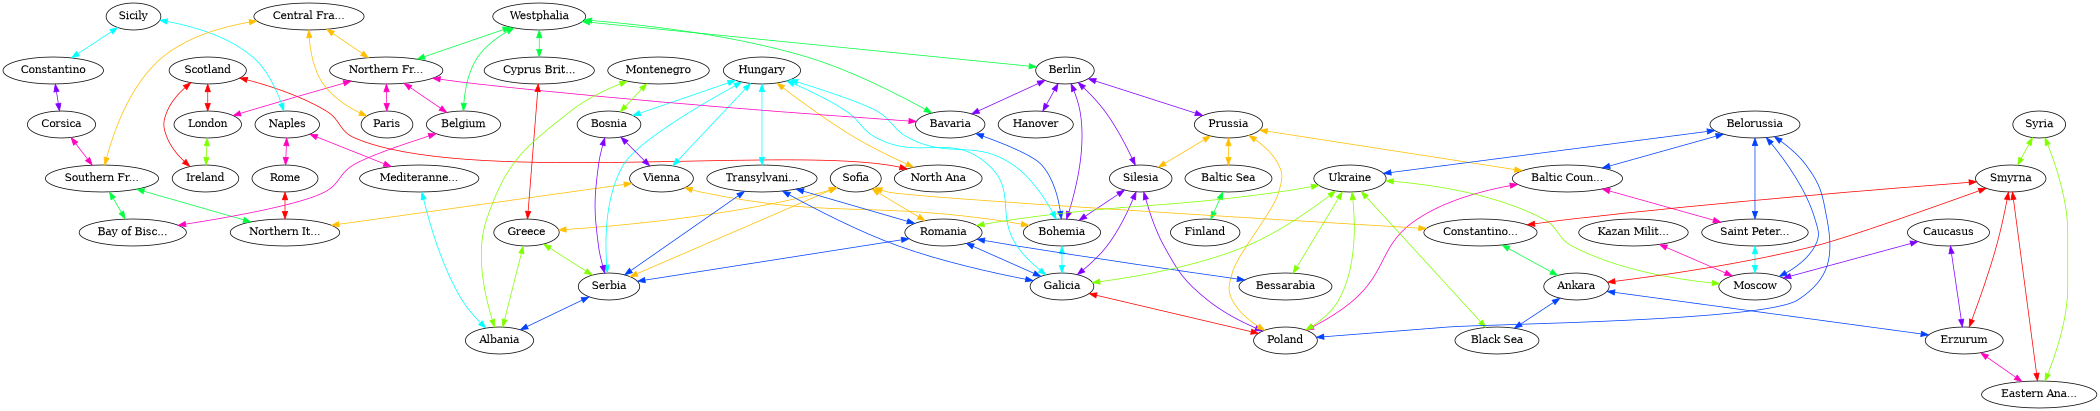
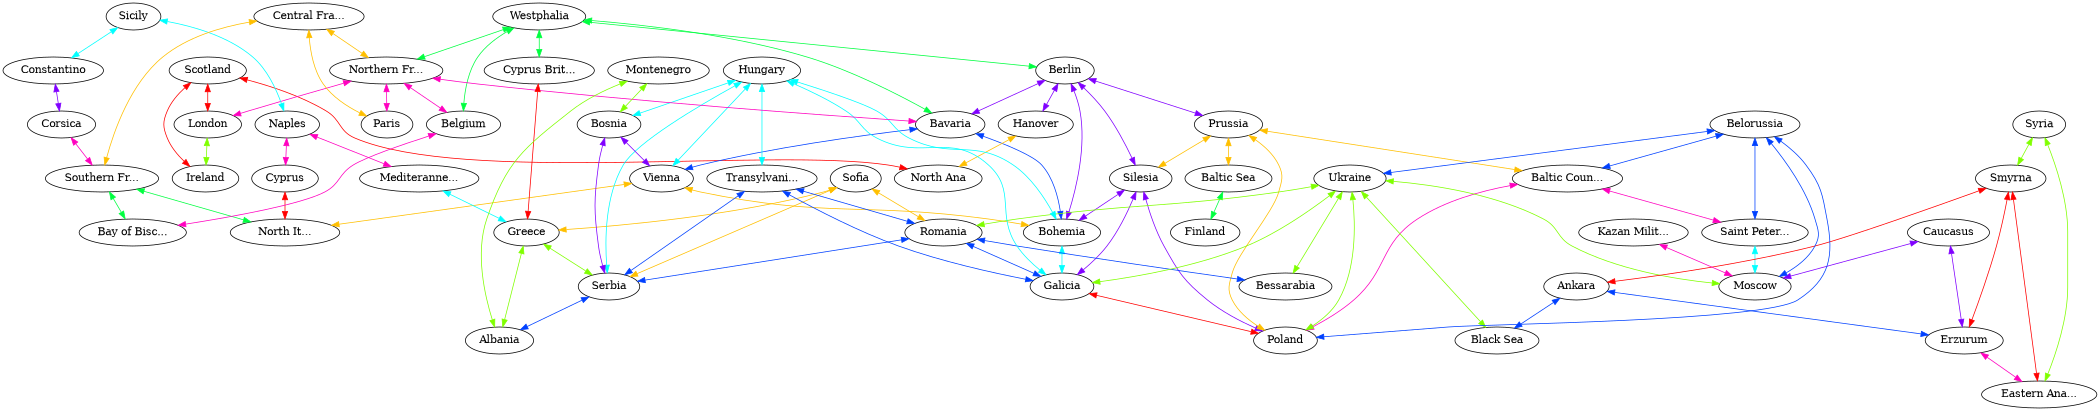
edge "Hungary" -- "North Ana": now "Hanover" -- "North Ana"
edge "Bavaria" -- "Vienna": added
node "Rome": label "Rome" -> "Cyprus"
node "Northern It...": label "Northern It..." -> "North It..."
node "Constantino...": removed
edge "Mediteranne..." -- "Albania": now "Mediteranne..." -- "Greece"
